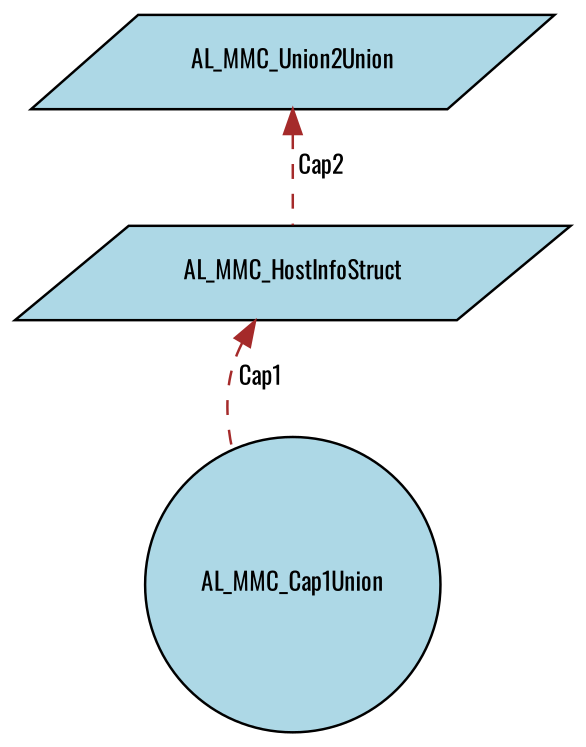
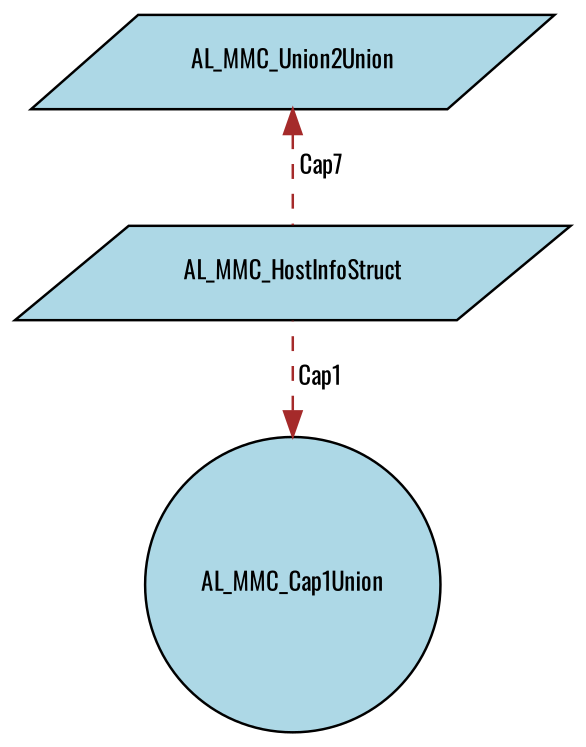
edge "AL_MMC_HostInfoStruct" -> "AL_MMC_Union2Union": label " Cap2" -> " Cap7"
edge "AL_MMC_Cap1Union" -> "AL_MMC_HostInfoStruct": reversed
